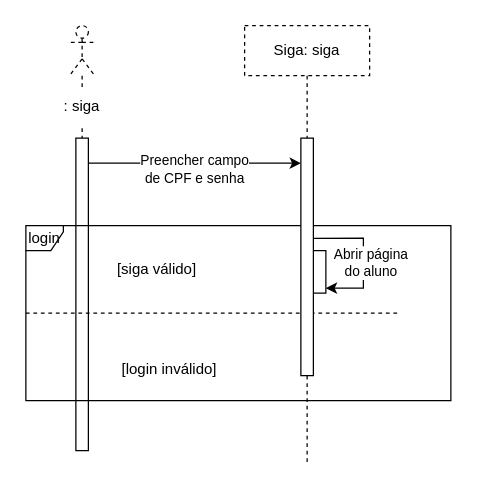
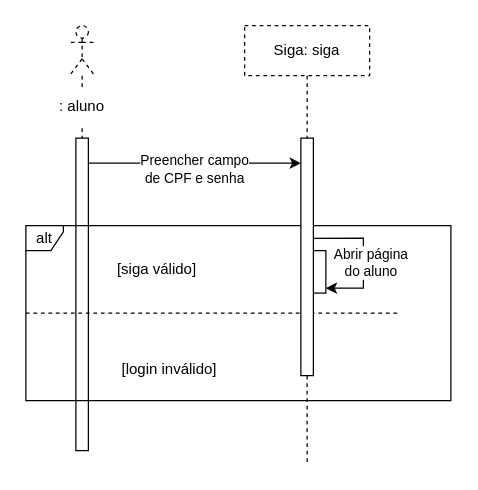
node ": siga": label ": siga" -> ": aluno"
node "login": label "login" -> "alt"
